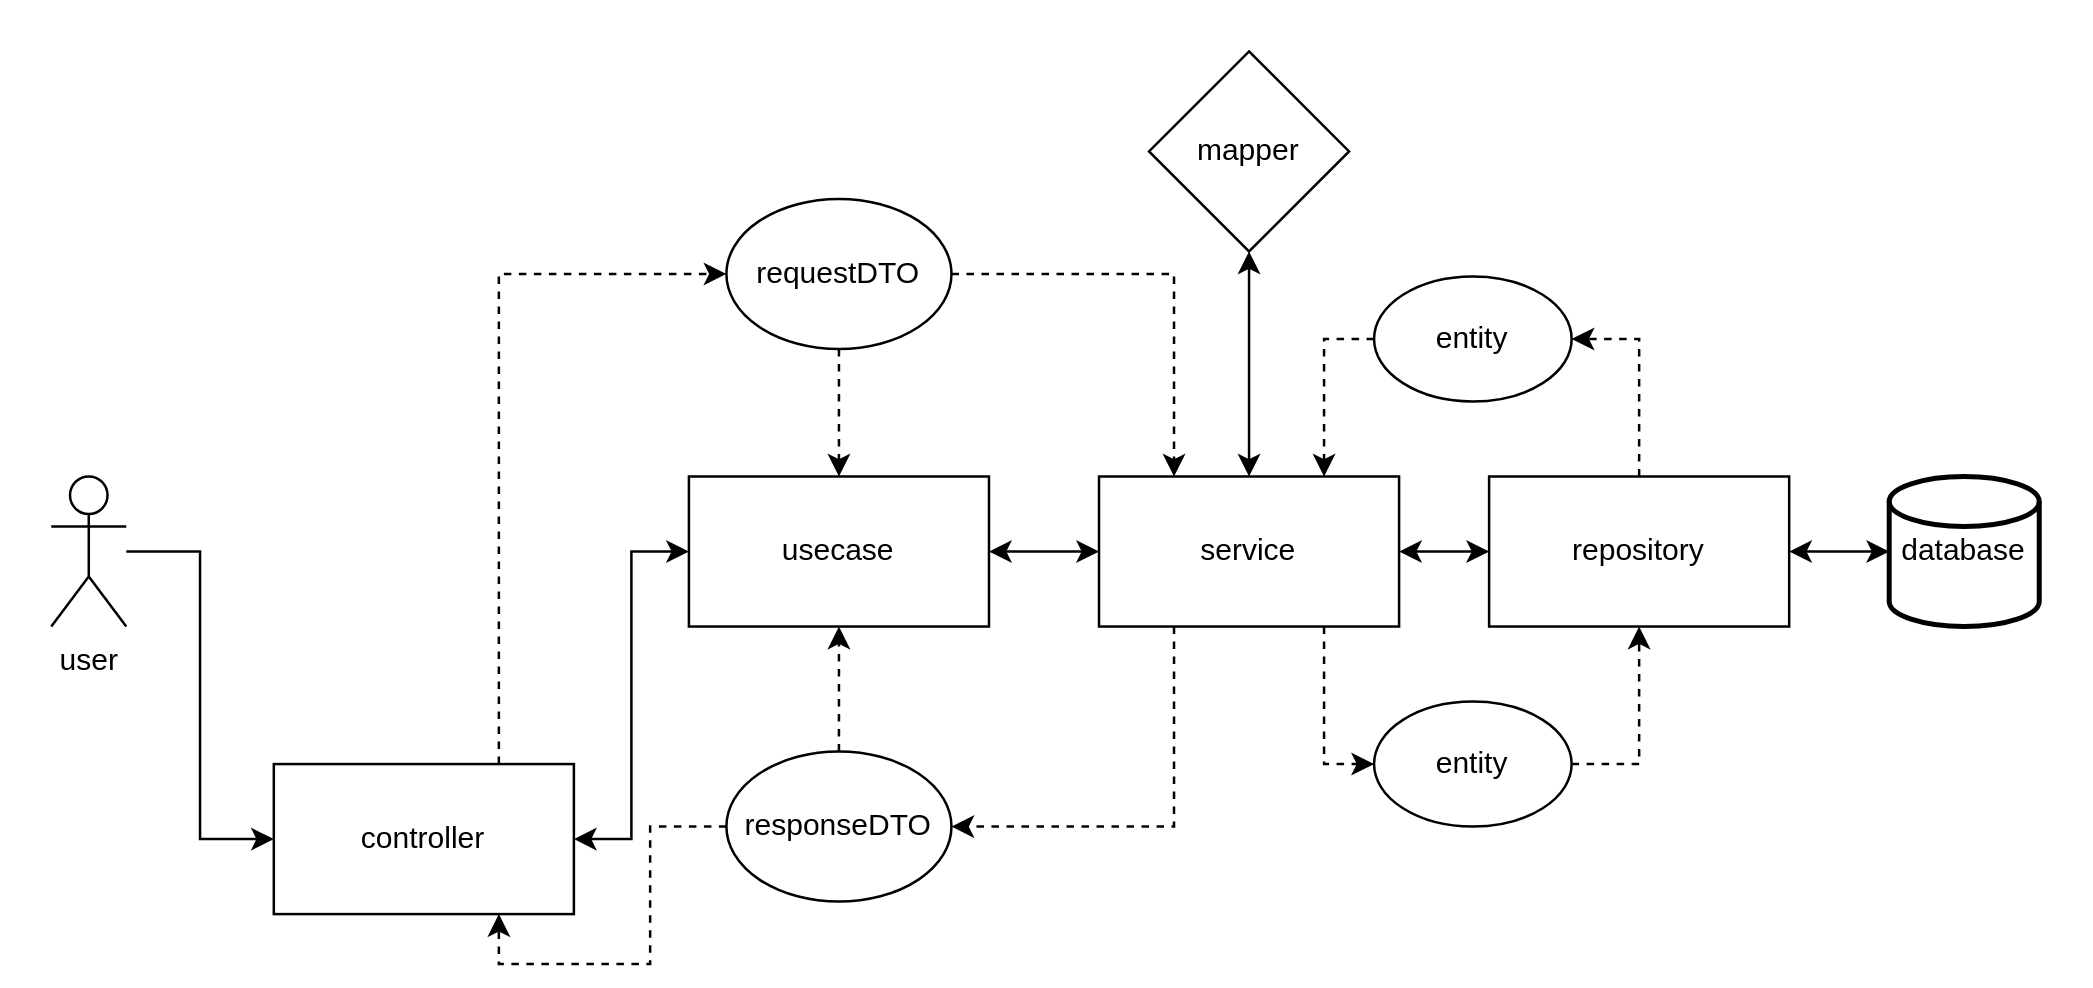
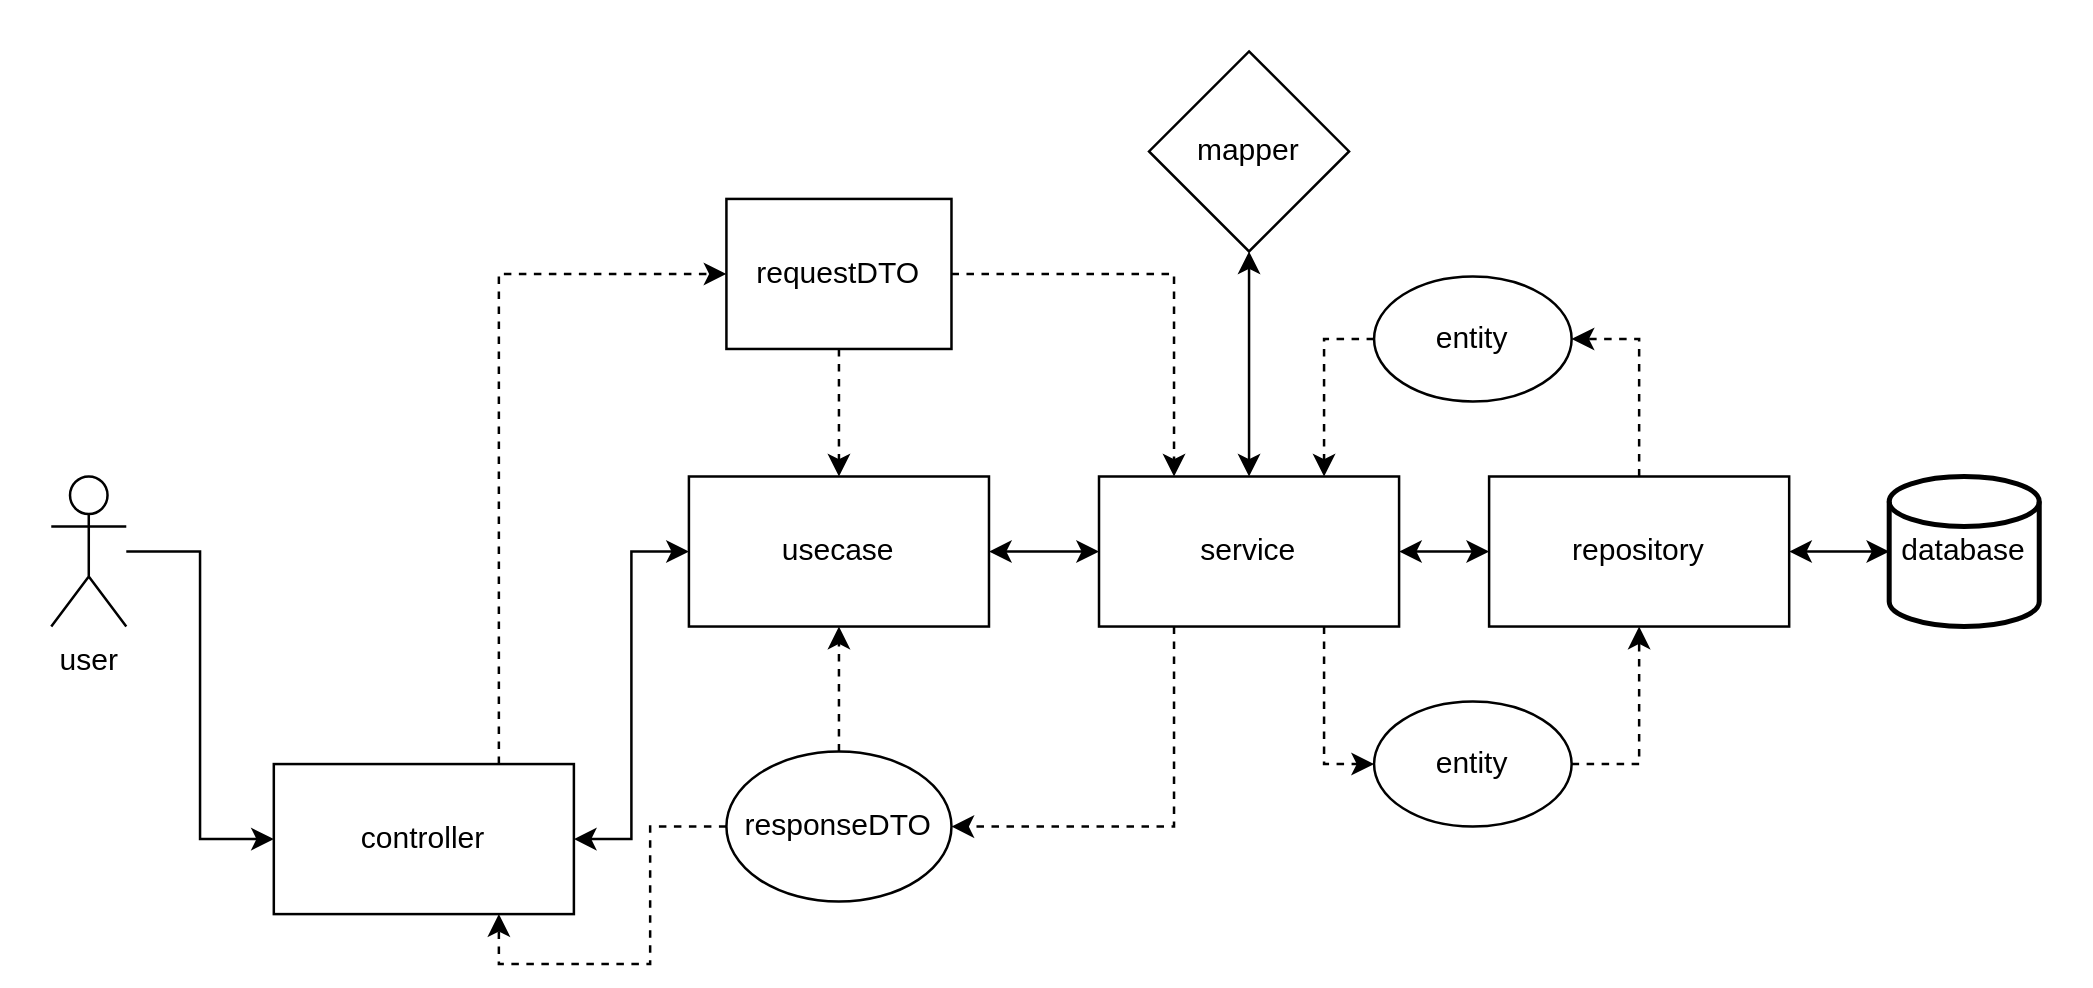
node "requestDTO": shape ellipse -> rectangle
